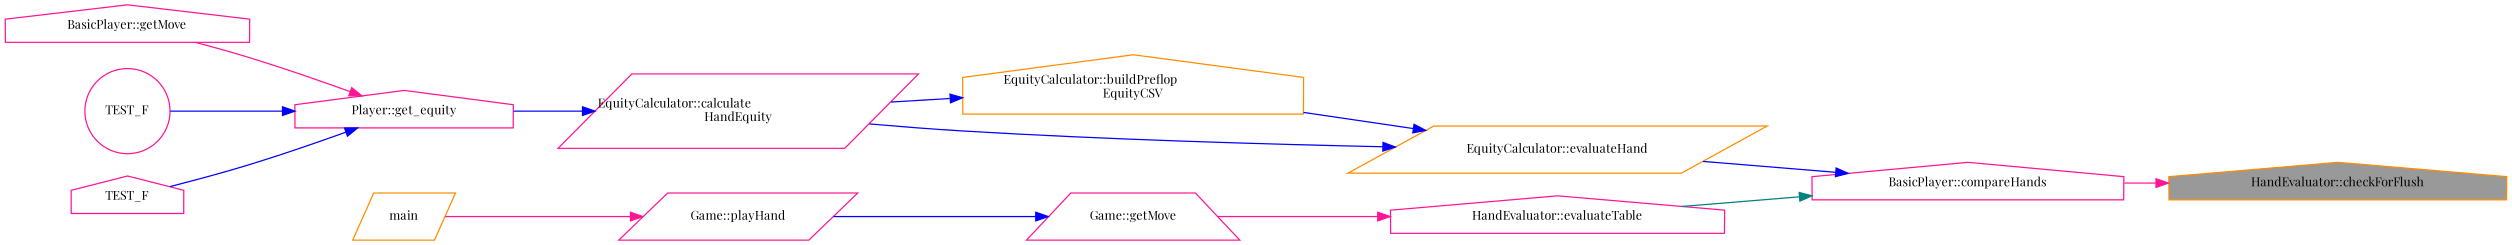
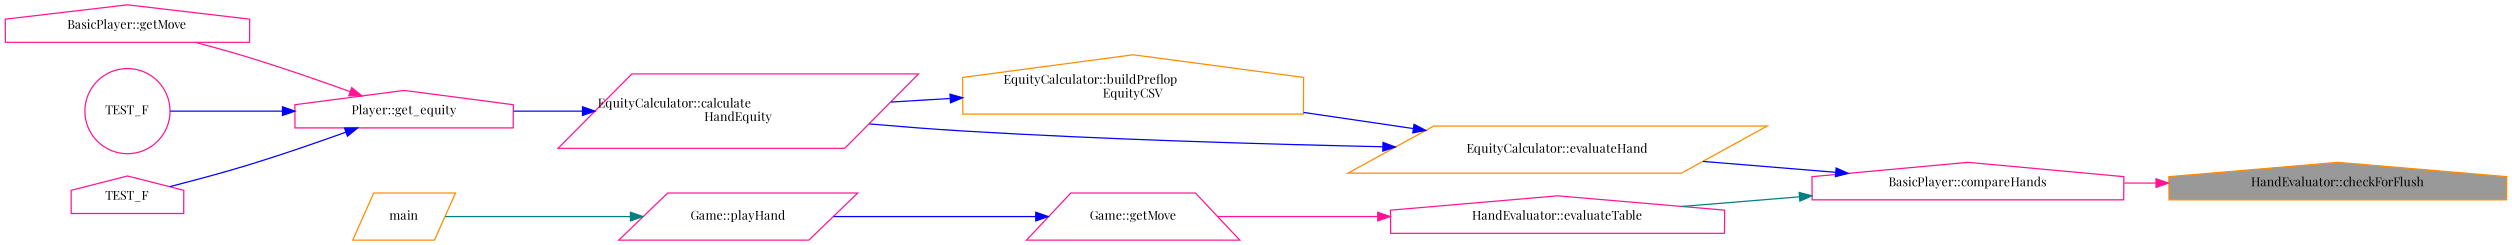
edge "main" -> "Game::playHand": color deeppink -> teal
